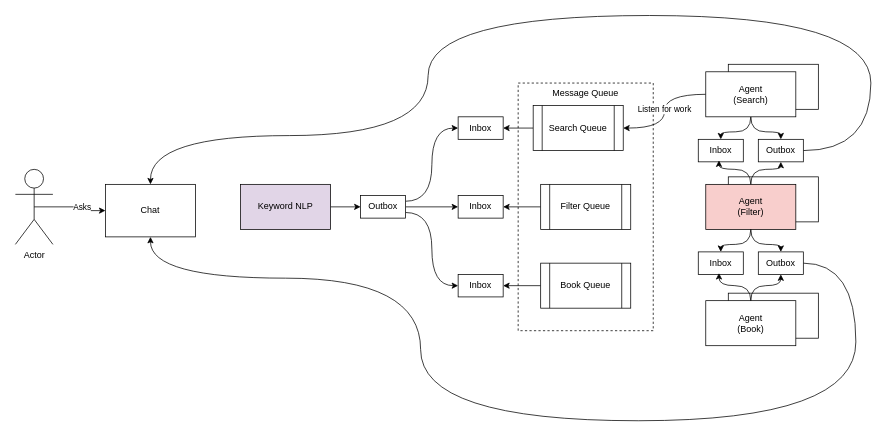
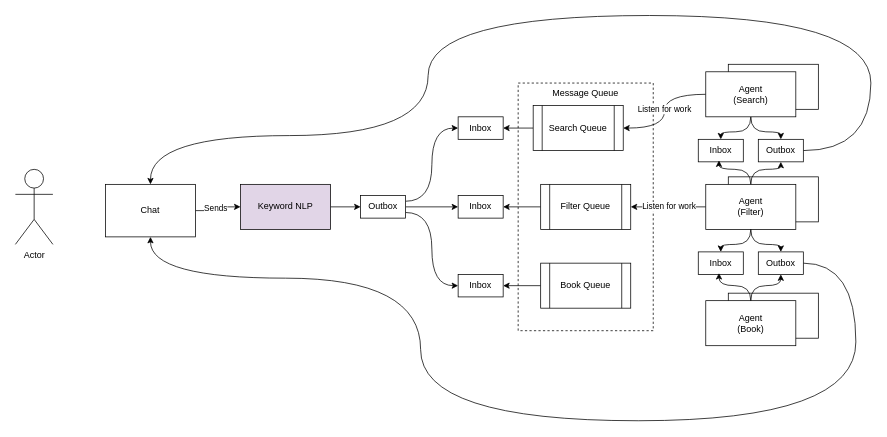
edge "Agent (Filter)" -> "Filter Queue": added, label "Listen for work"
node "Agent (Filter)": fillcolor #f8cecc -> #ffffff
edge "Actor" -> "Chat": removed, label "Asks"
edge "Chat" -> "Keyword NLP": added, label "Sends"
